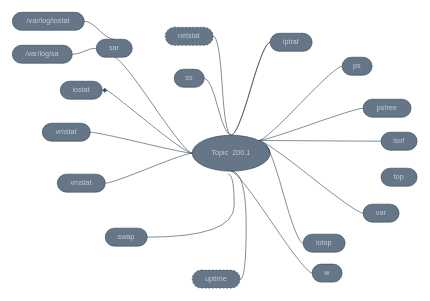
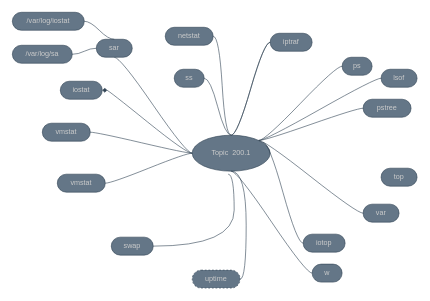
node "netstat": style dashed -> solid
node "lsof": moved (399, 141) -> (399, 78)
node "swap": moved (126, 237) -> (132, 246)
